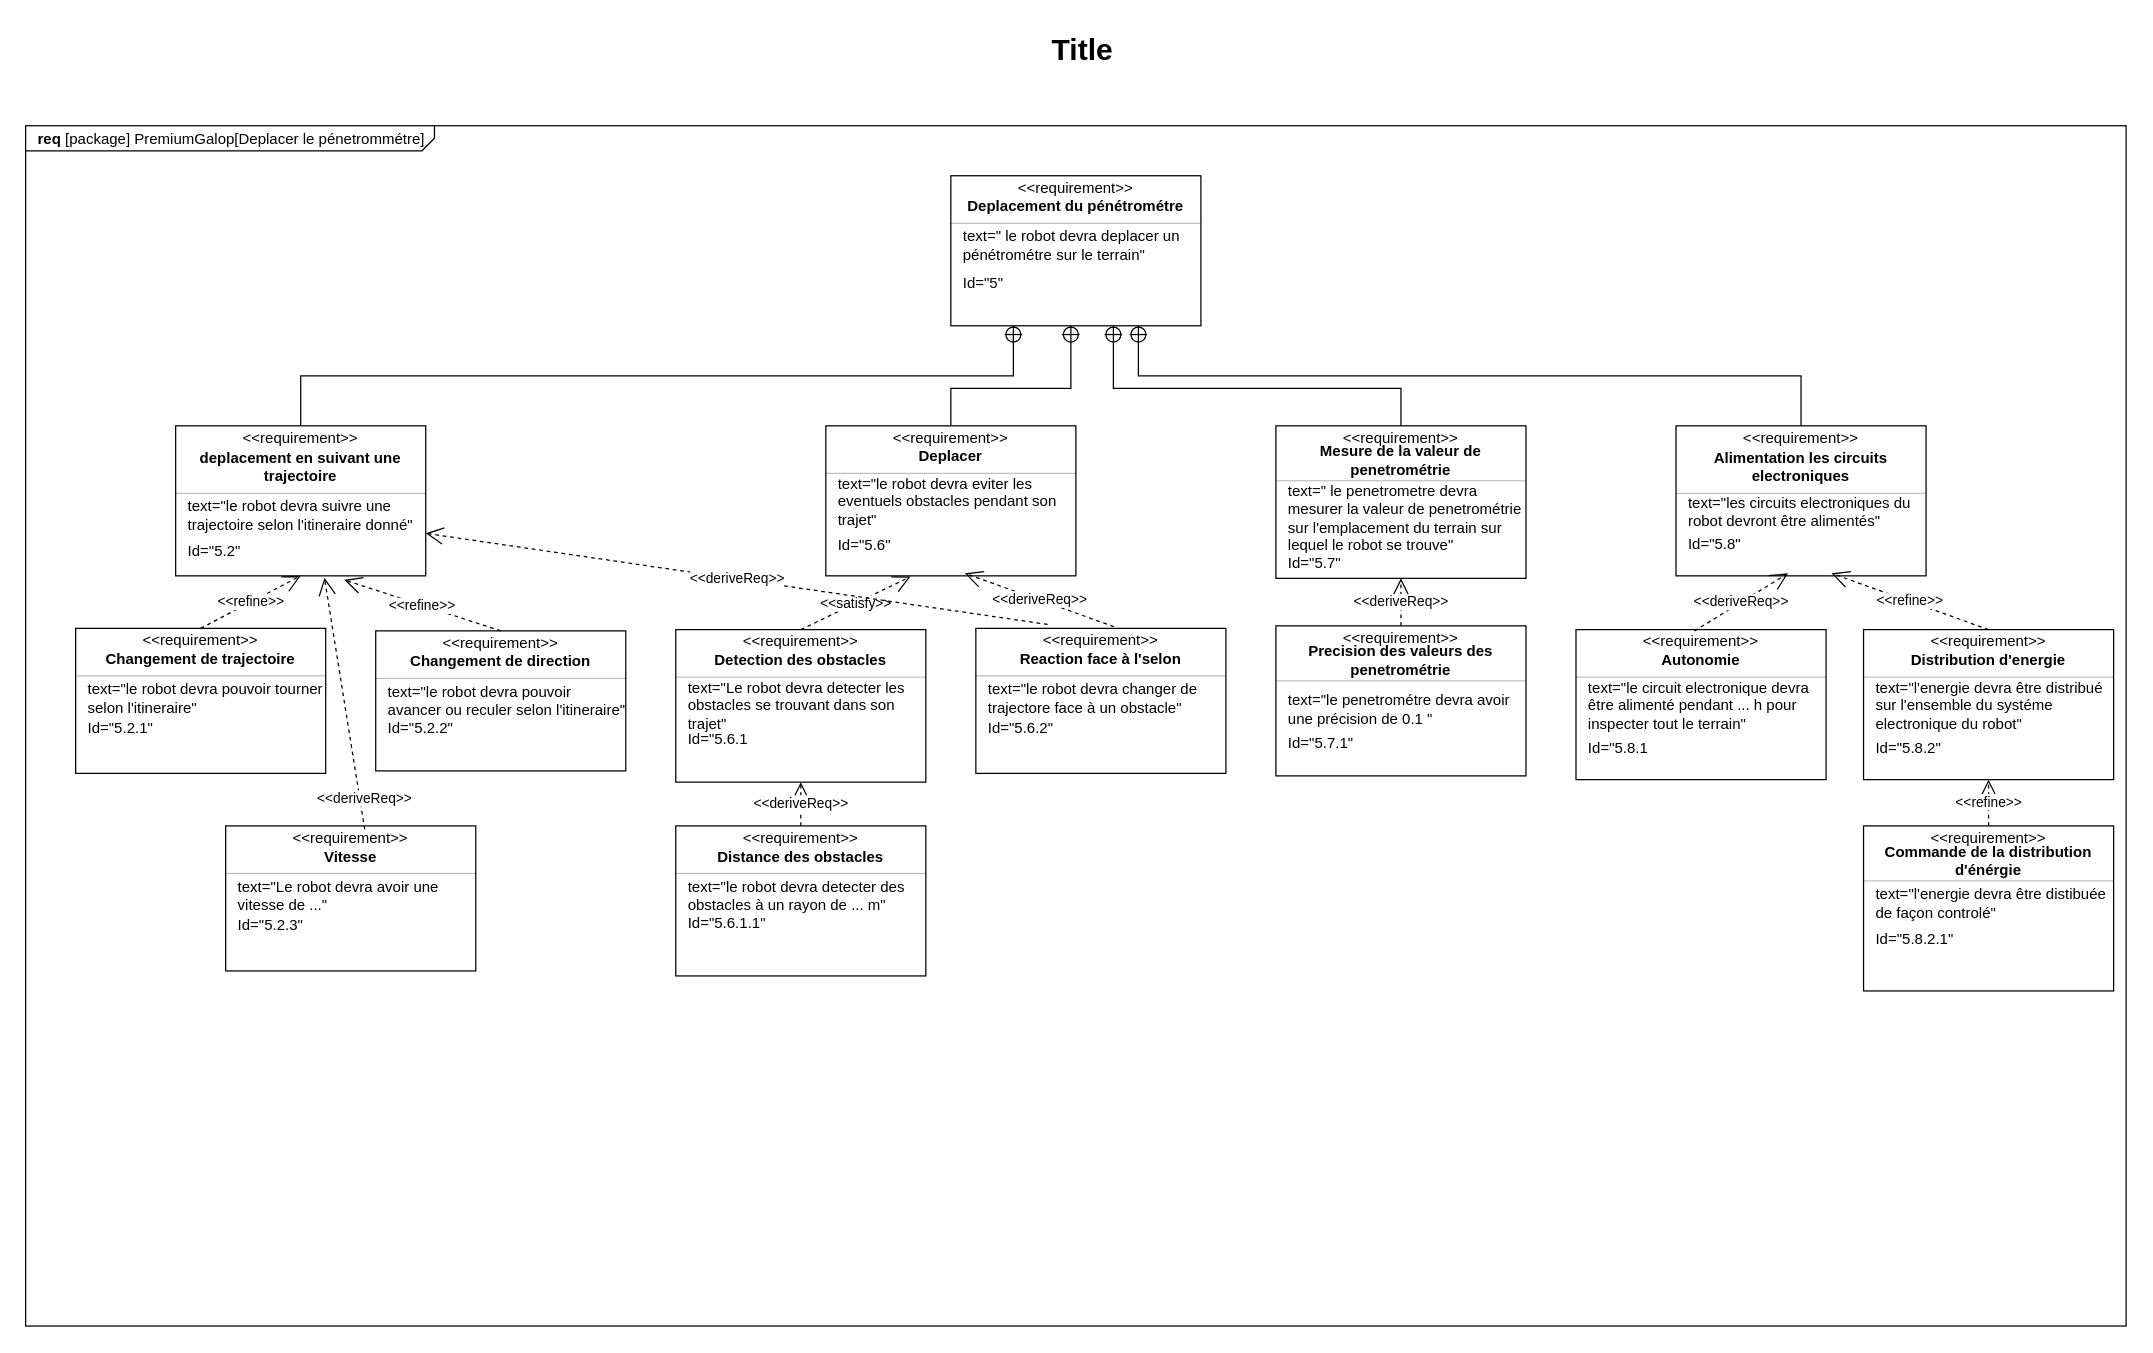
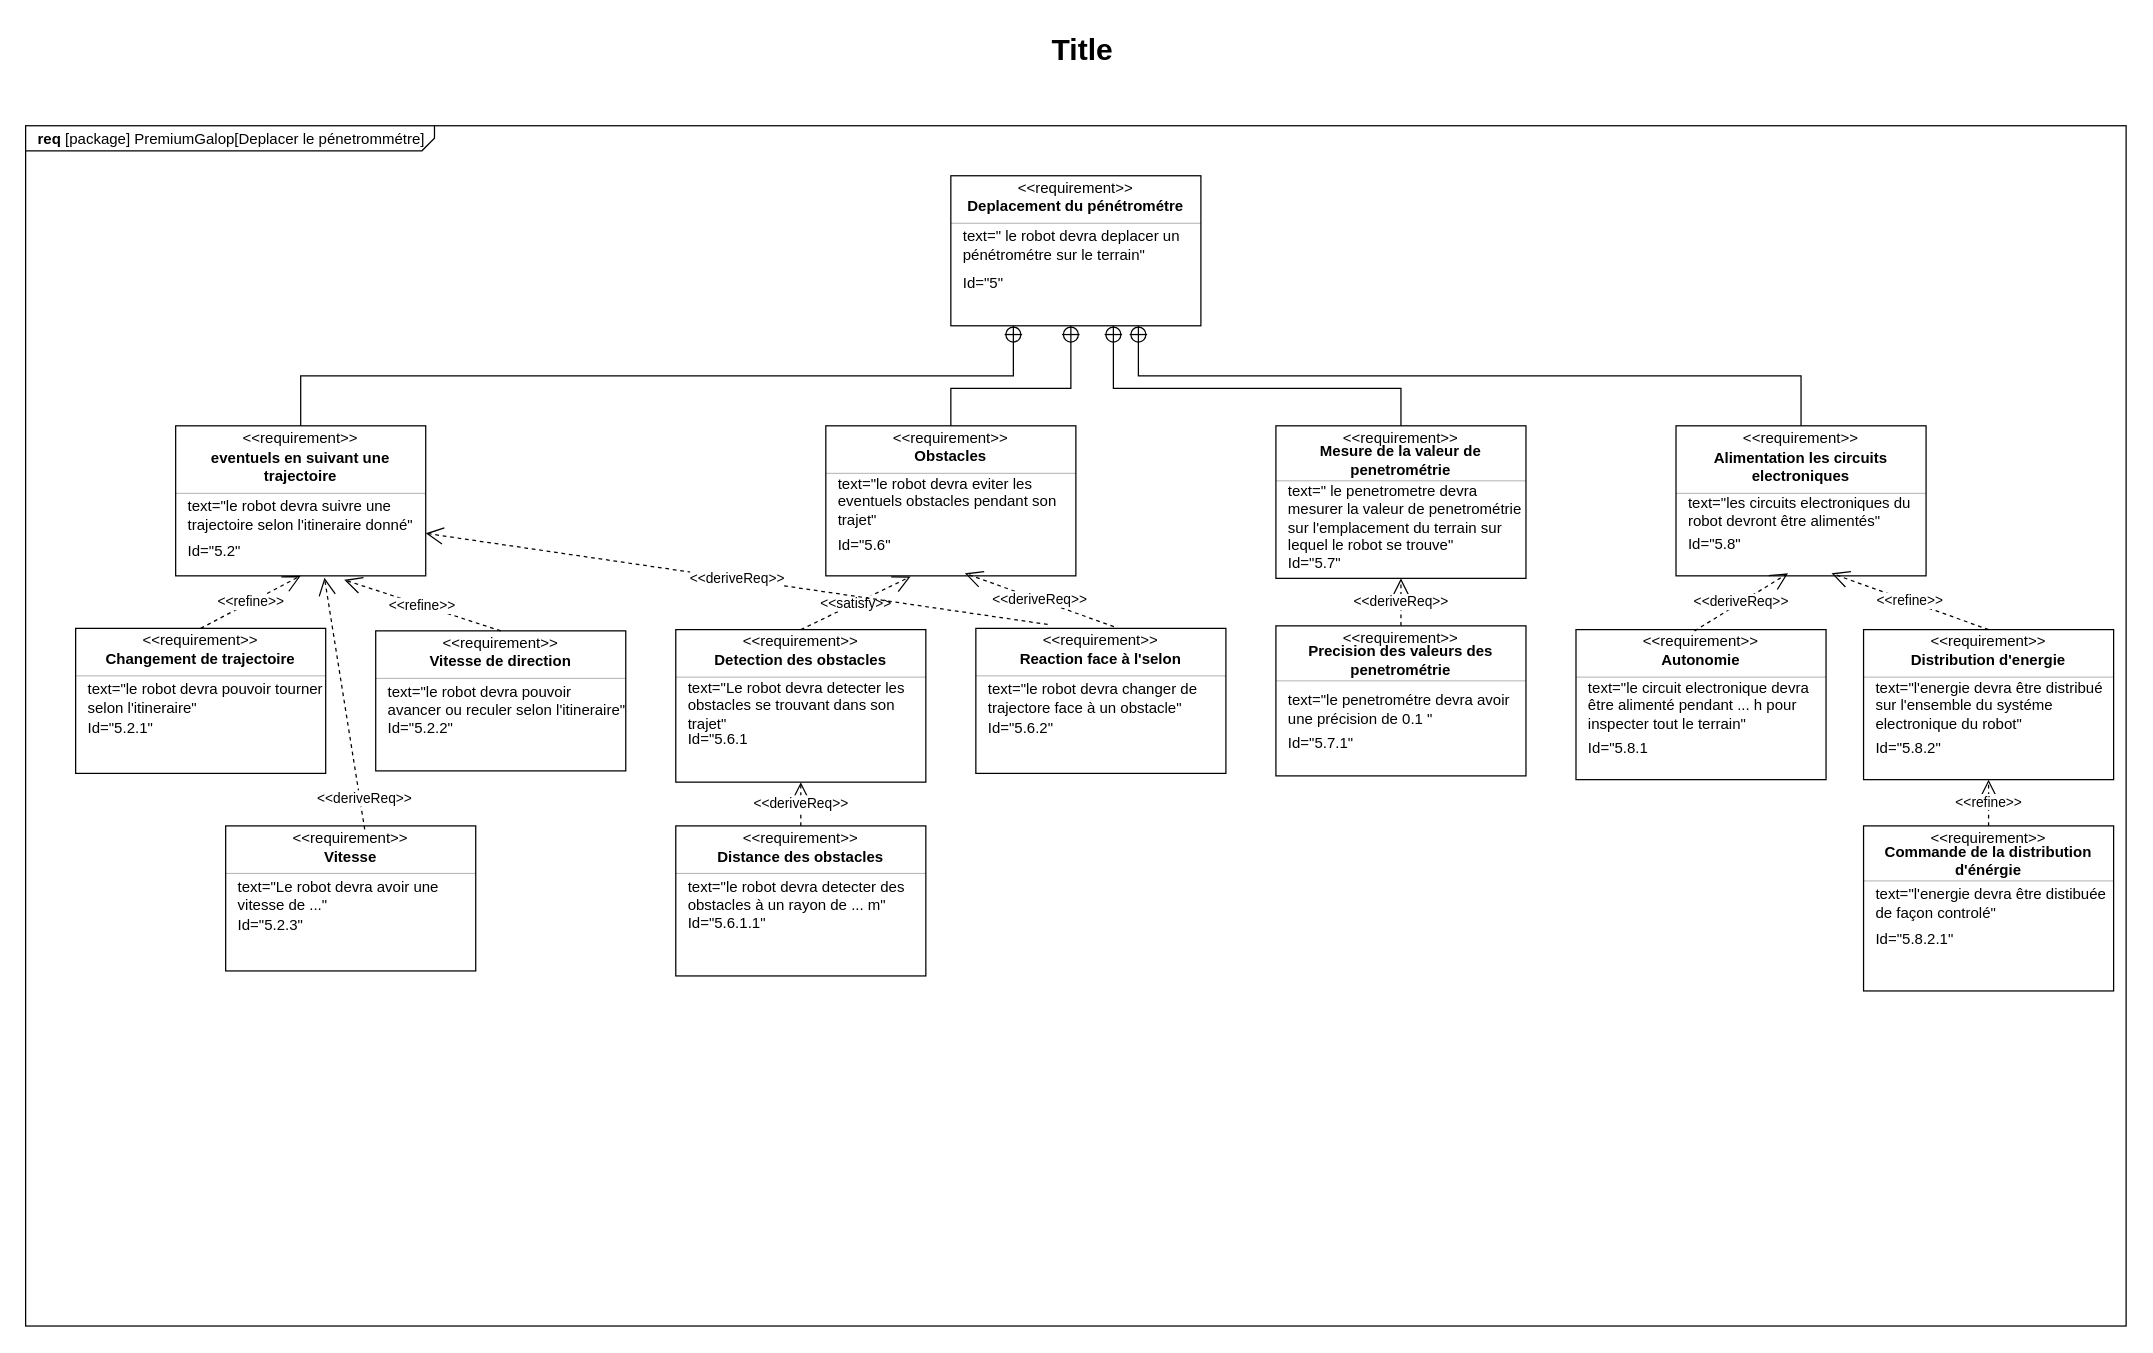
node "Deplacer": label "Deplacer" -> "Obstacles"
node "deplacement en suivant une trajectoire": label "deplacement en suivant une trajectoire" -> "eventuels en suivant une trajectoire"
node "Changement de direction": label "Changement de direction" -> "Vitesse de direction"
